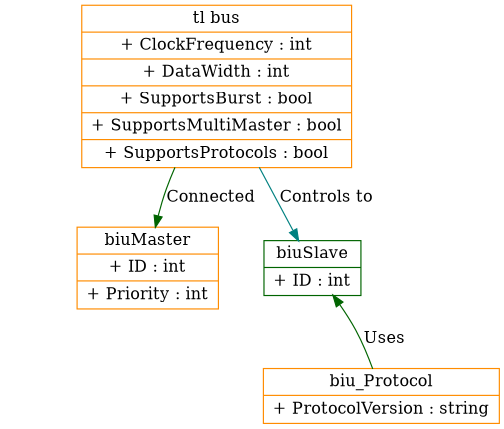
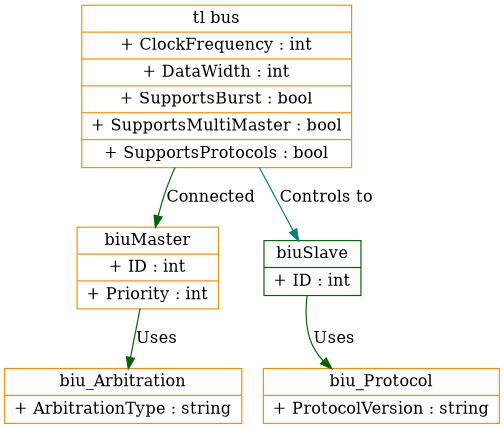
edge "biu_Protocol" -> "biuSlave": reversed
node "biu_Arbitration": added
